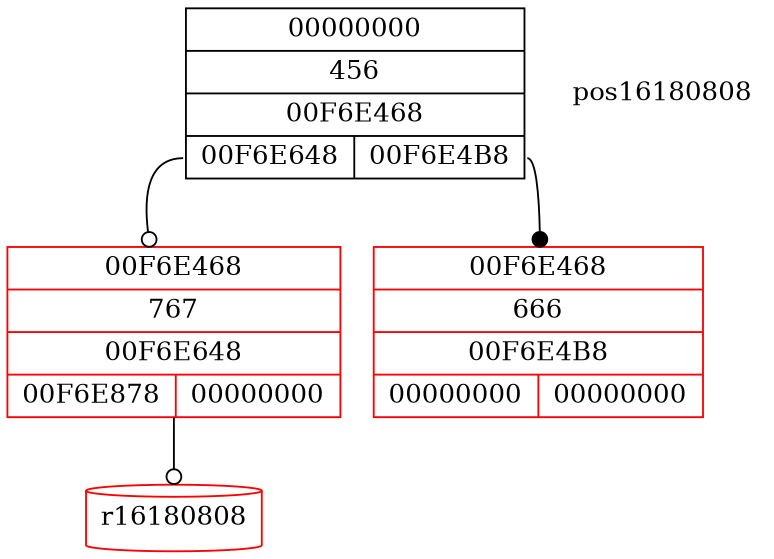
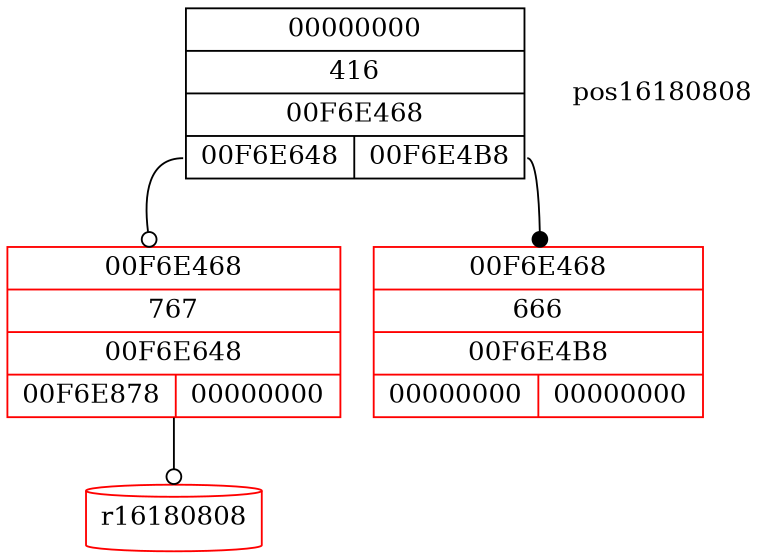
node "00000000": text "456" -> "416"
